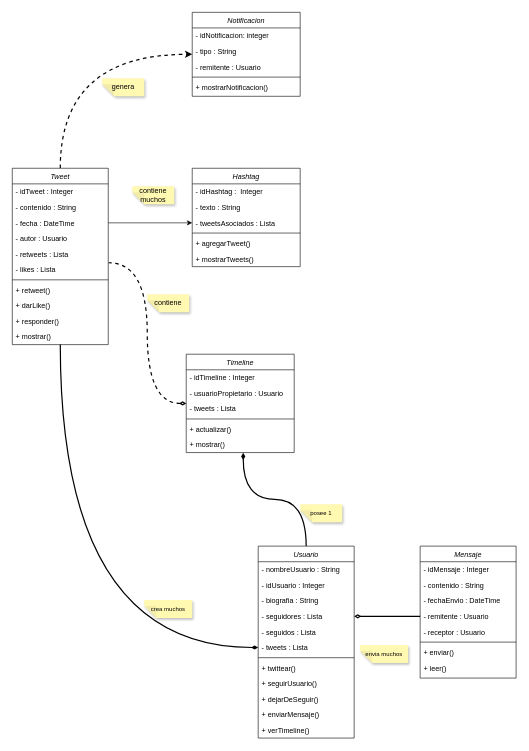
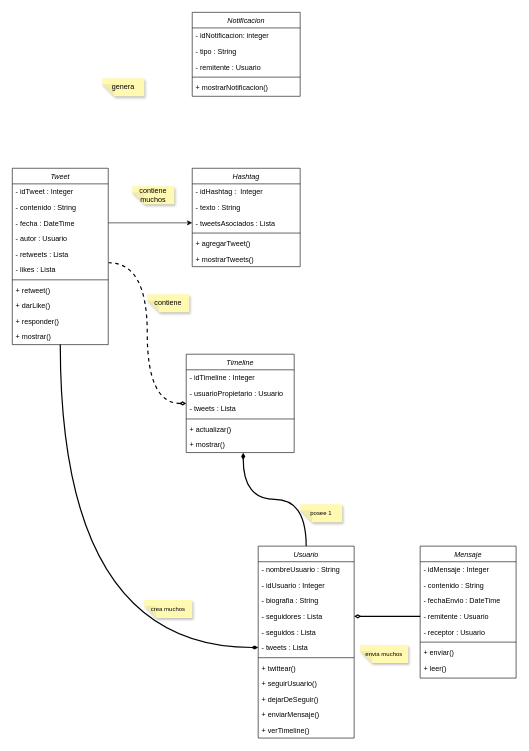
edge "Tweet" -> "Notificacion": removed
